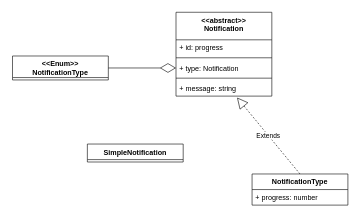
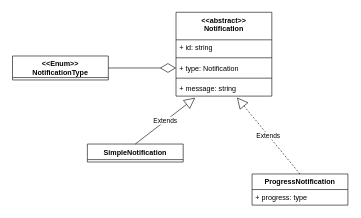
node "+ id: progress": label "+ id: progress" -> "+ id: string"
edge "SimpleNotification" -> "+ message: string": added, label "Extends"
node "NotificationType": label "NotificationType" -> "ProgressNotification"
node "+ progress: number": label "+ progress: number" -> "+ progress: type"
